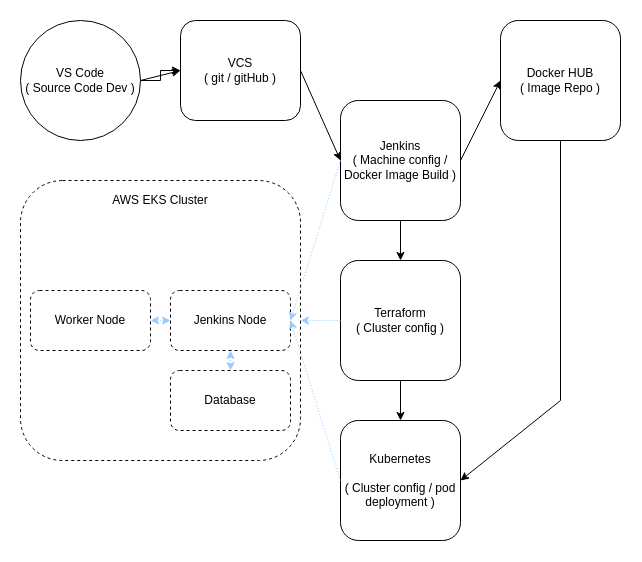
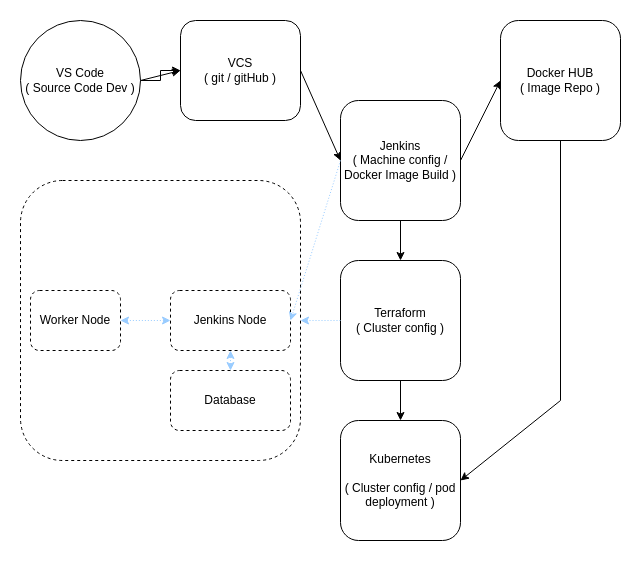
node "AWS EKS Cluster": removed
node "Worker Node": size 120x60 -> 90x60
edge "Kubernetes ( Cluster config / pod deployment )" -> "Jenkins Node": removed
